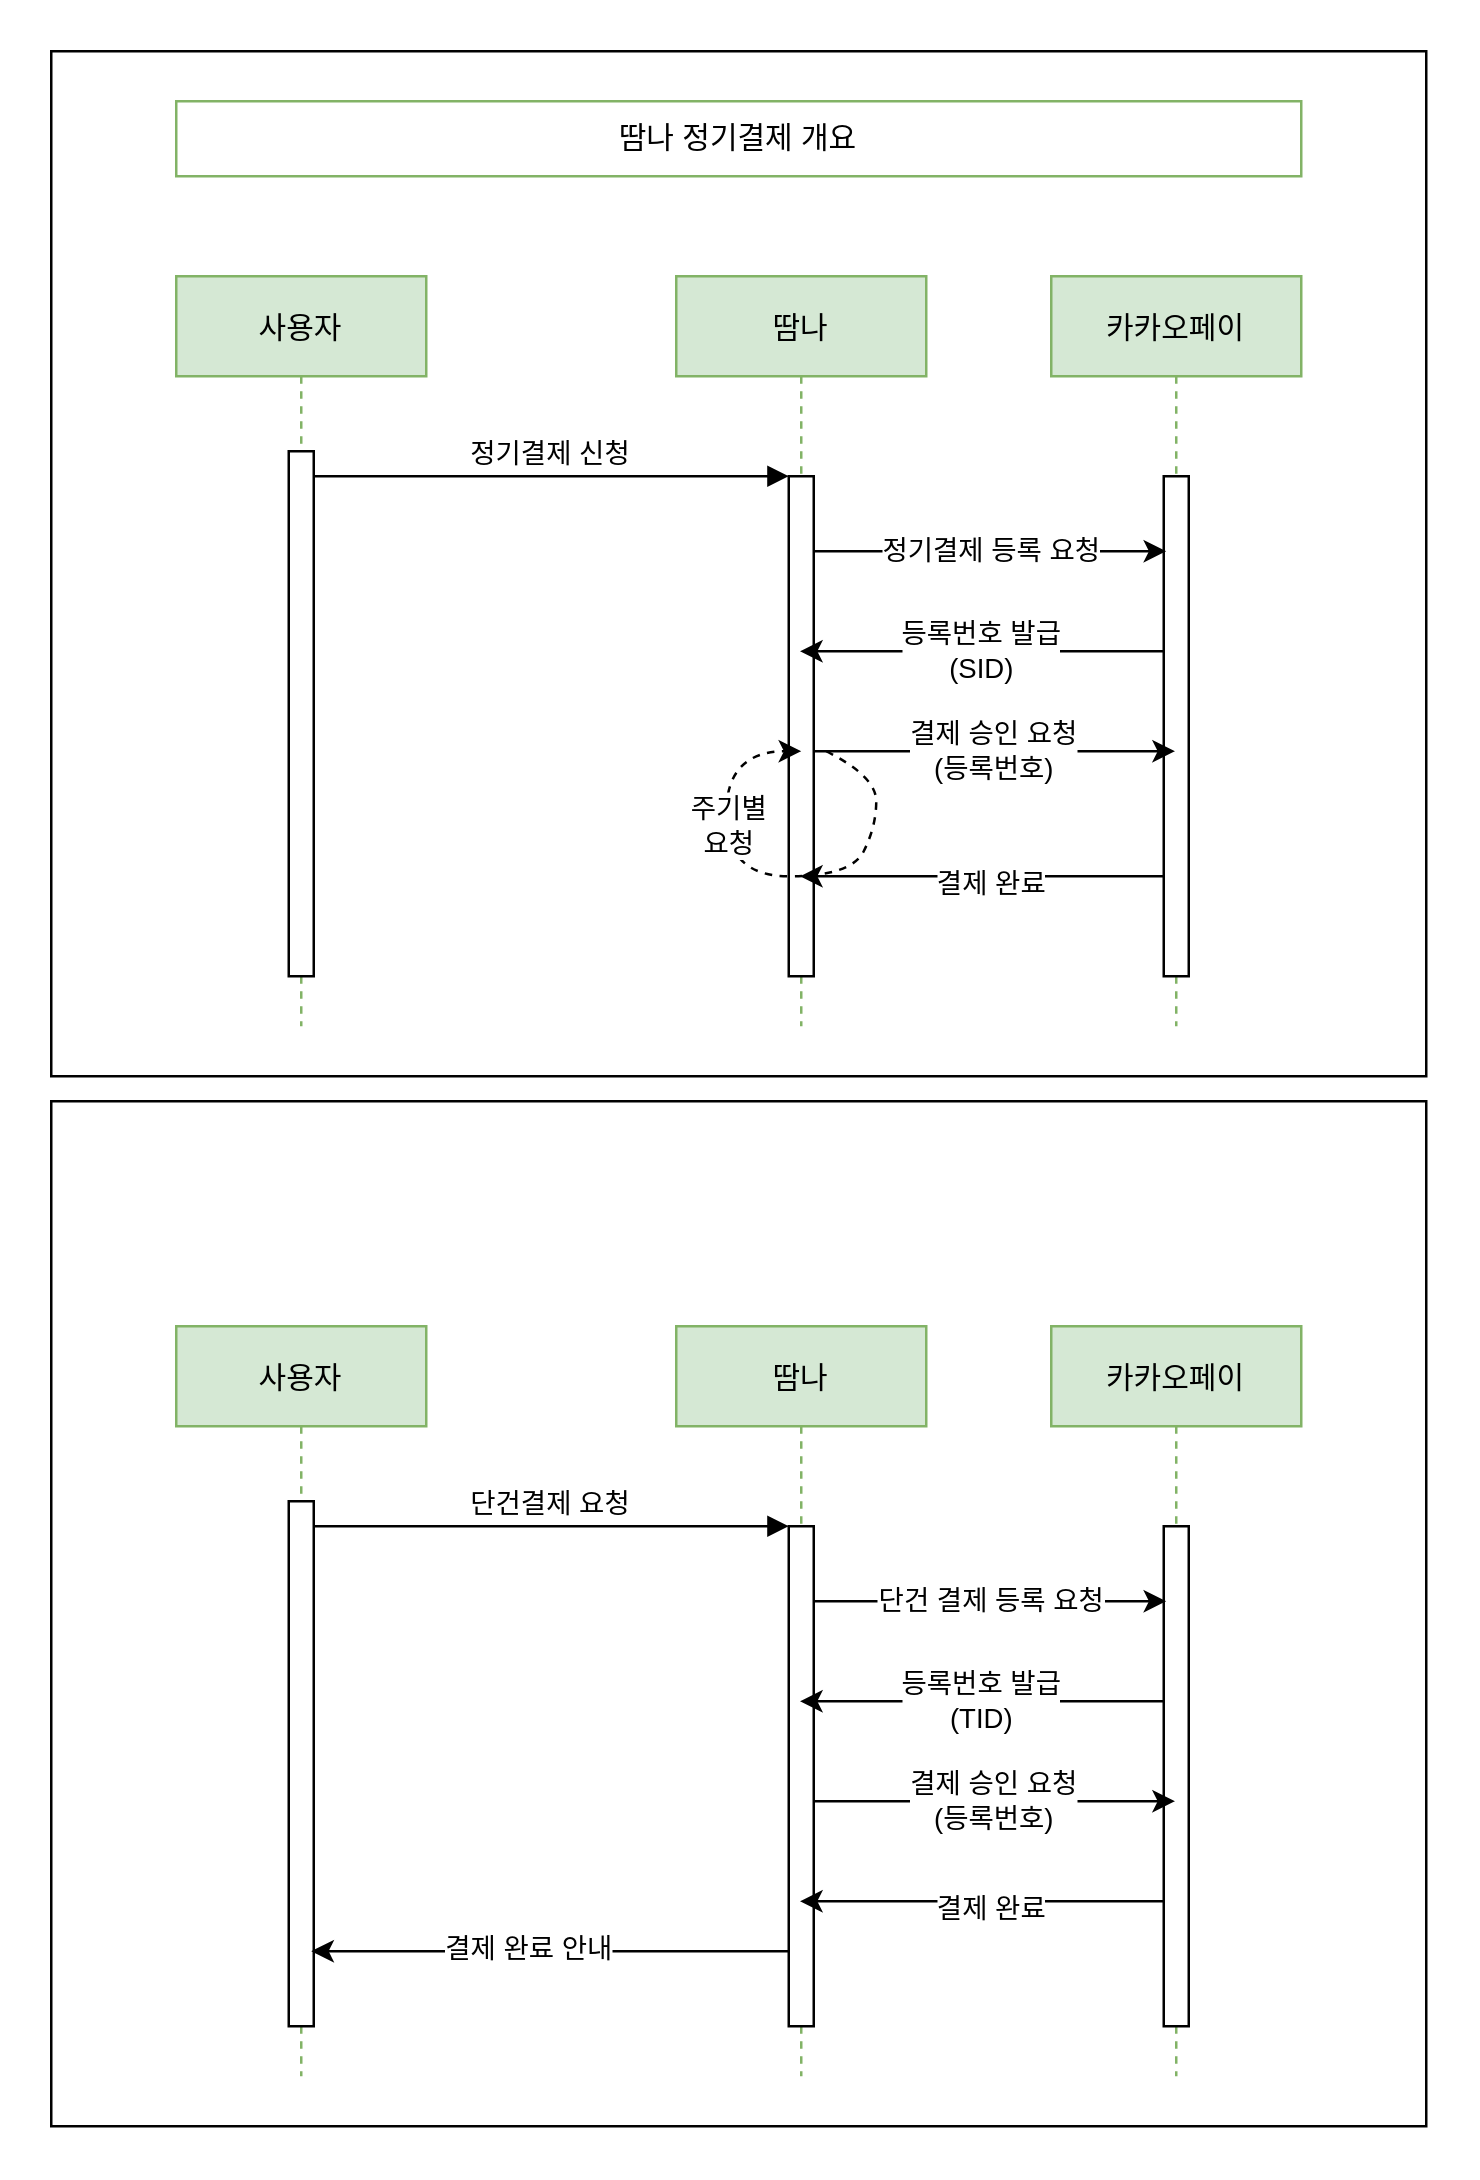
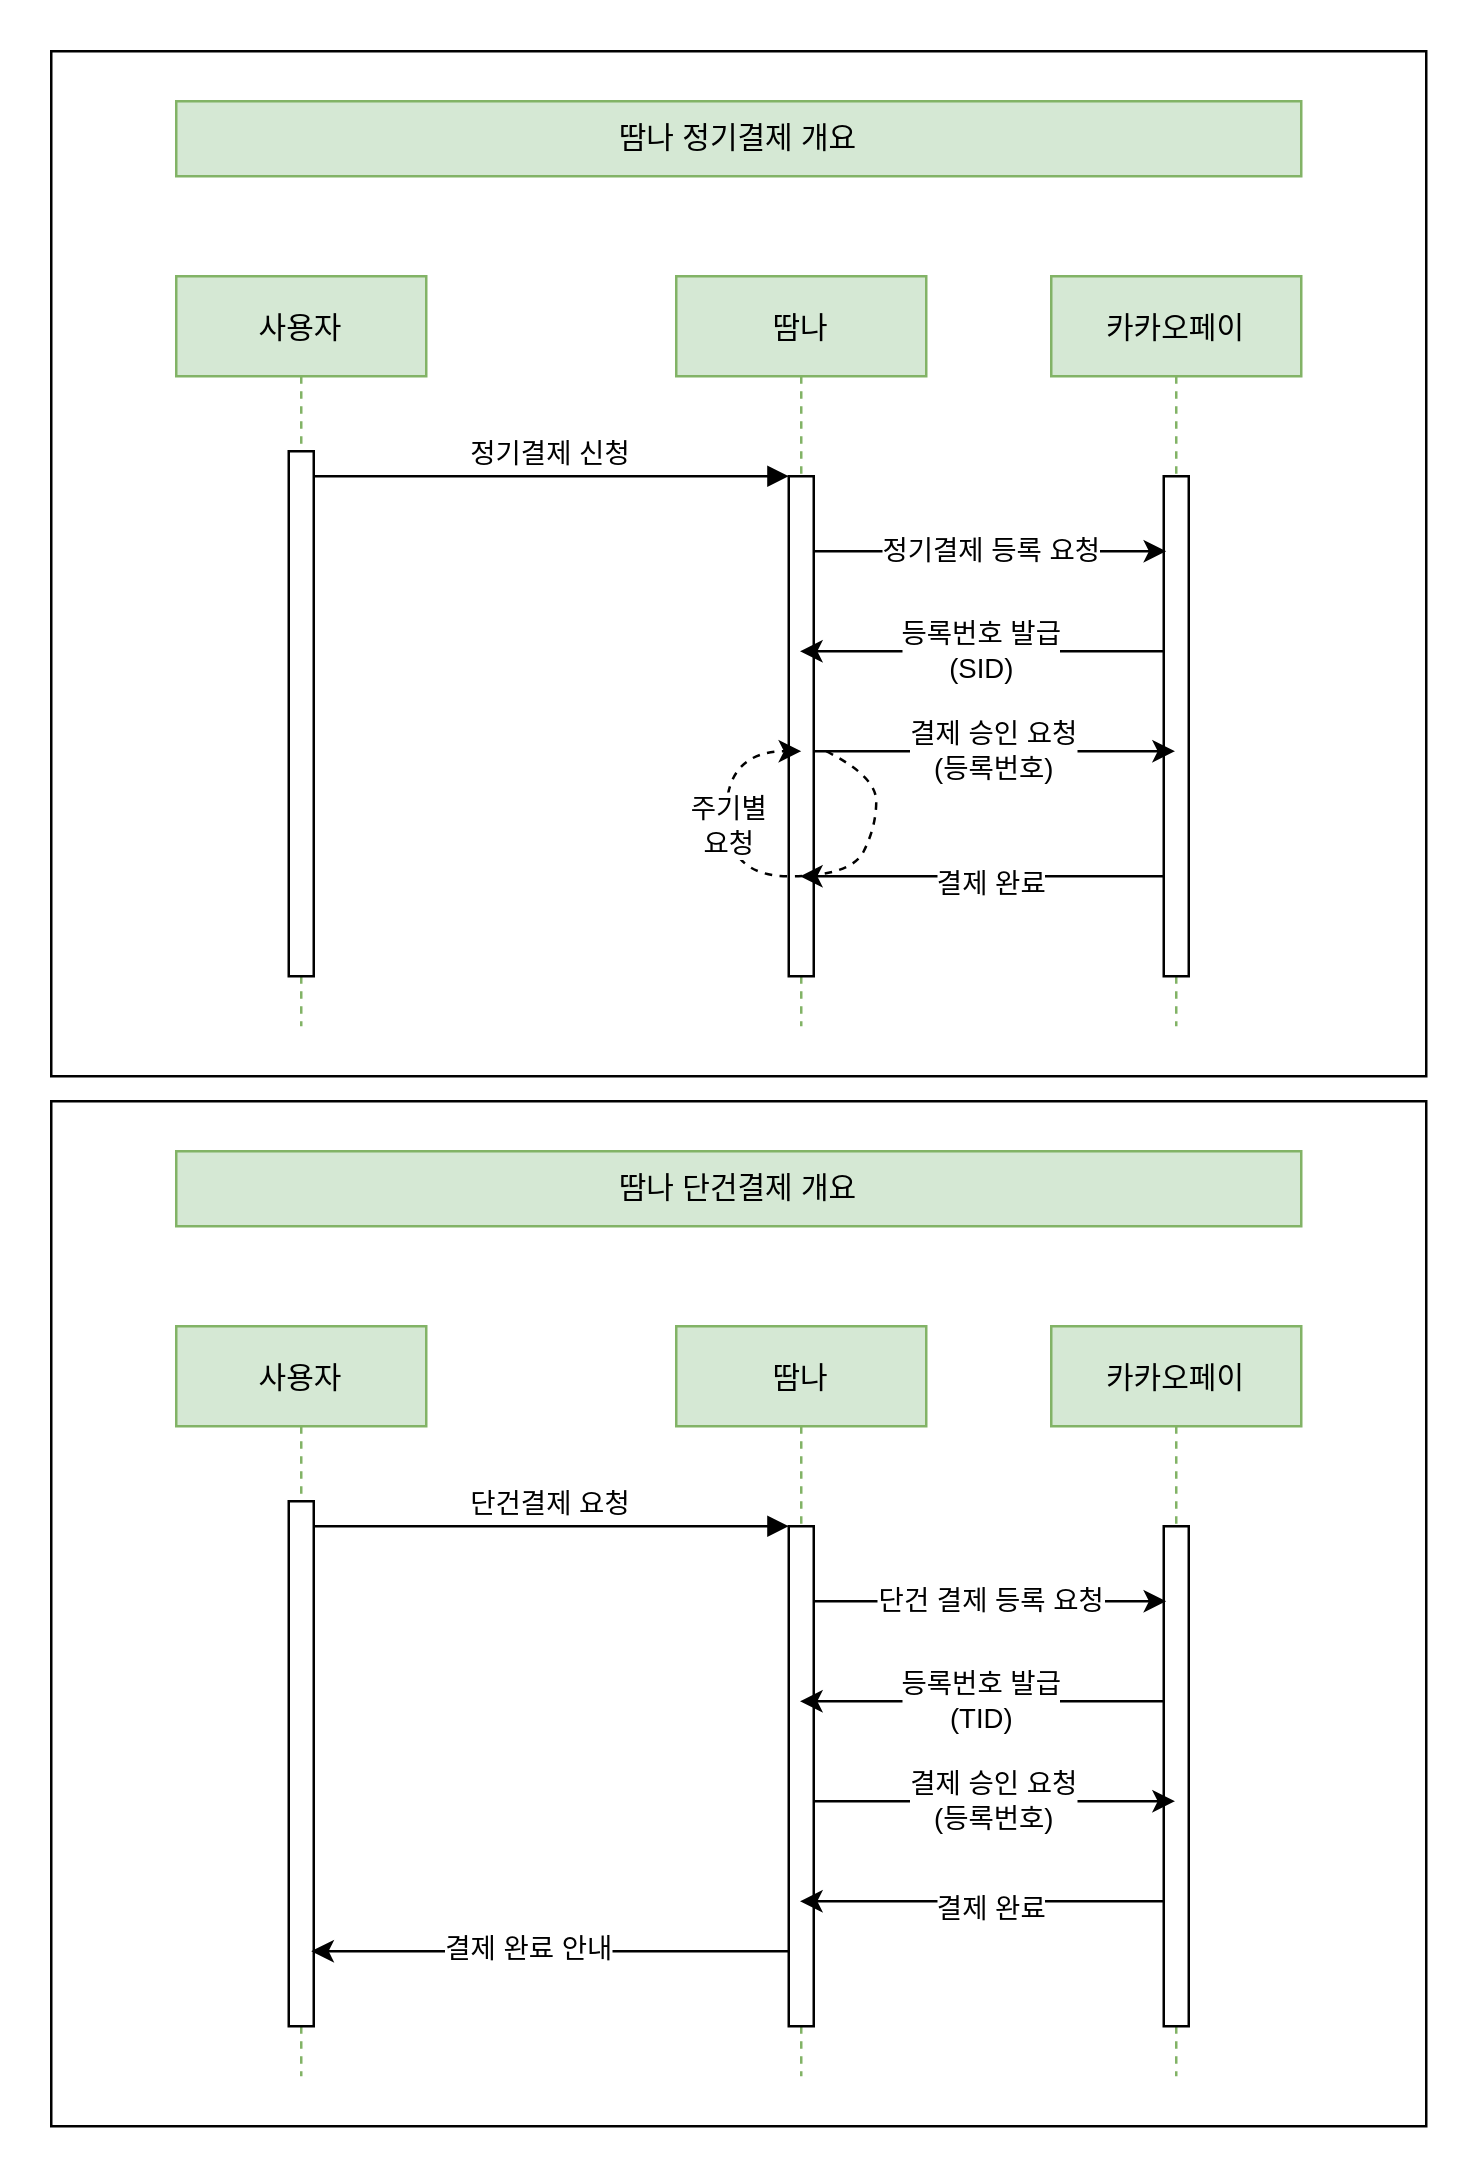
node "땀나 정기결제 개요": fillcolor #ffffff -> #d5e8d4
node "땀나 단건결제 개요": added
